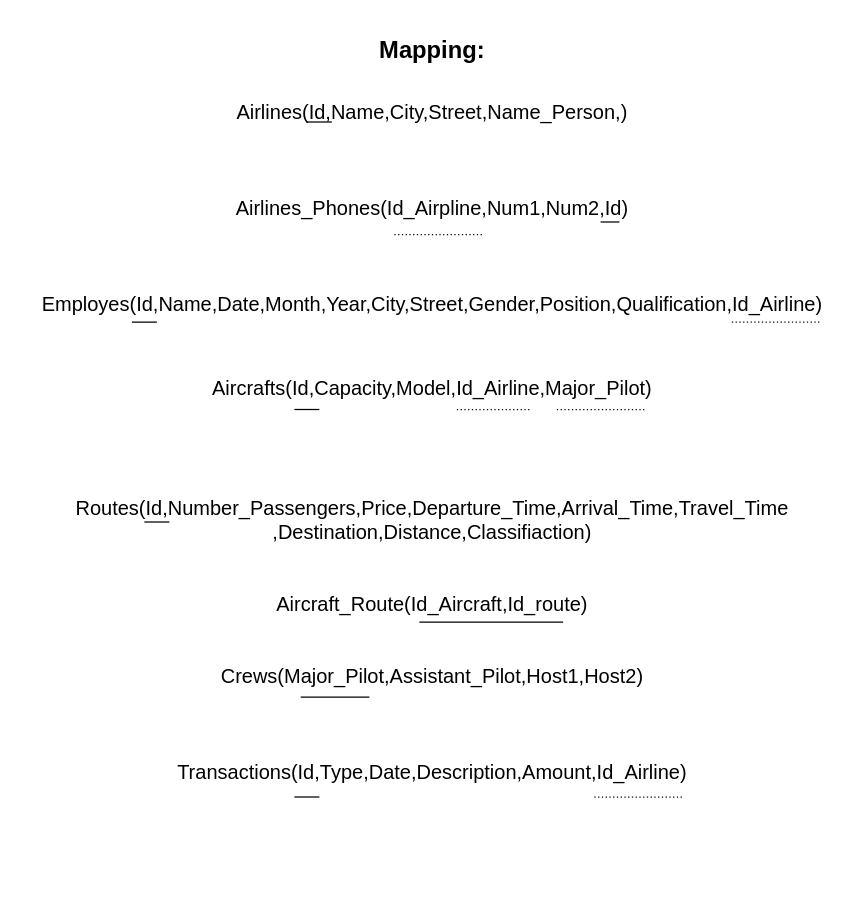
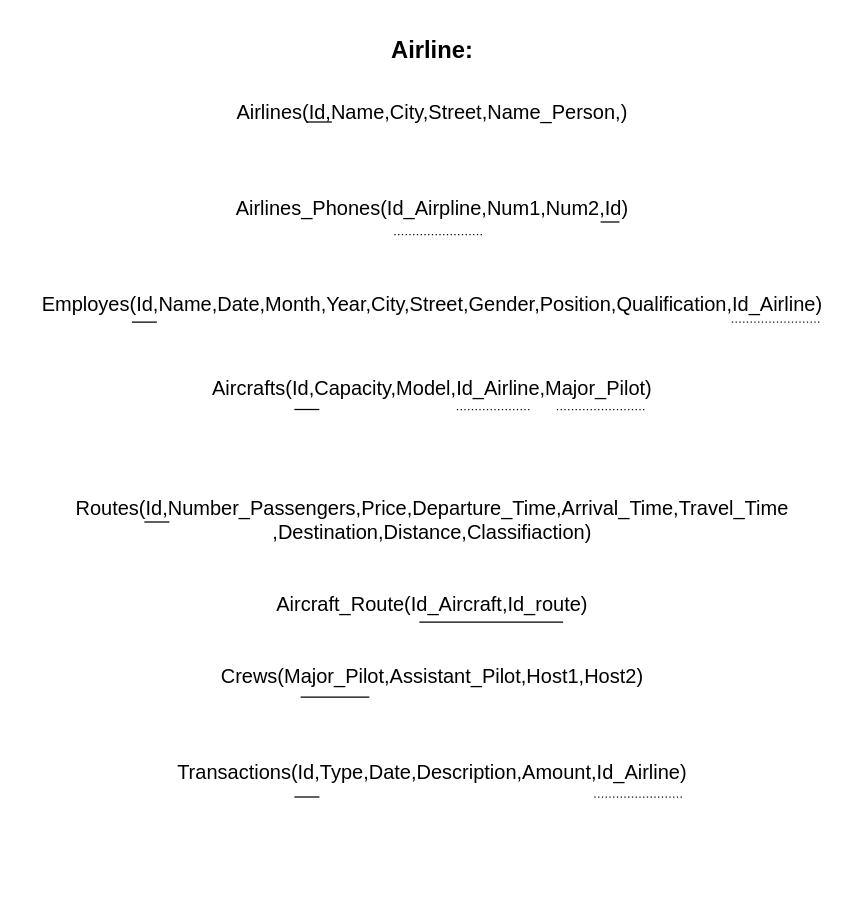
node "Mapping:": label "Mapping:" -> "Airline:"
